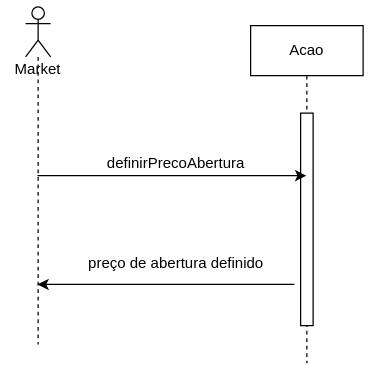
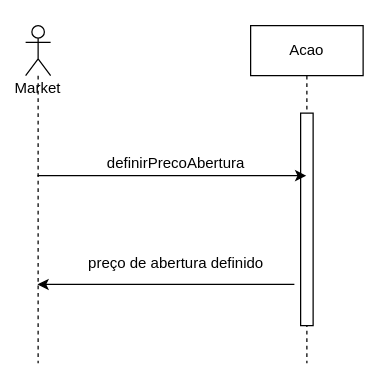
node "Market": moved (38, 176) -> (38, 194)
